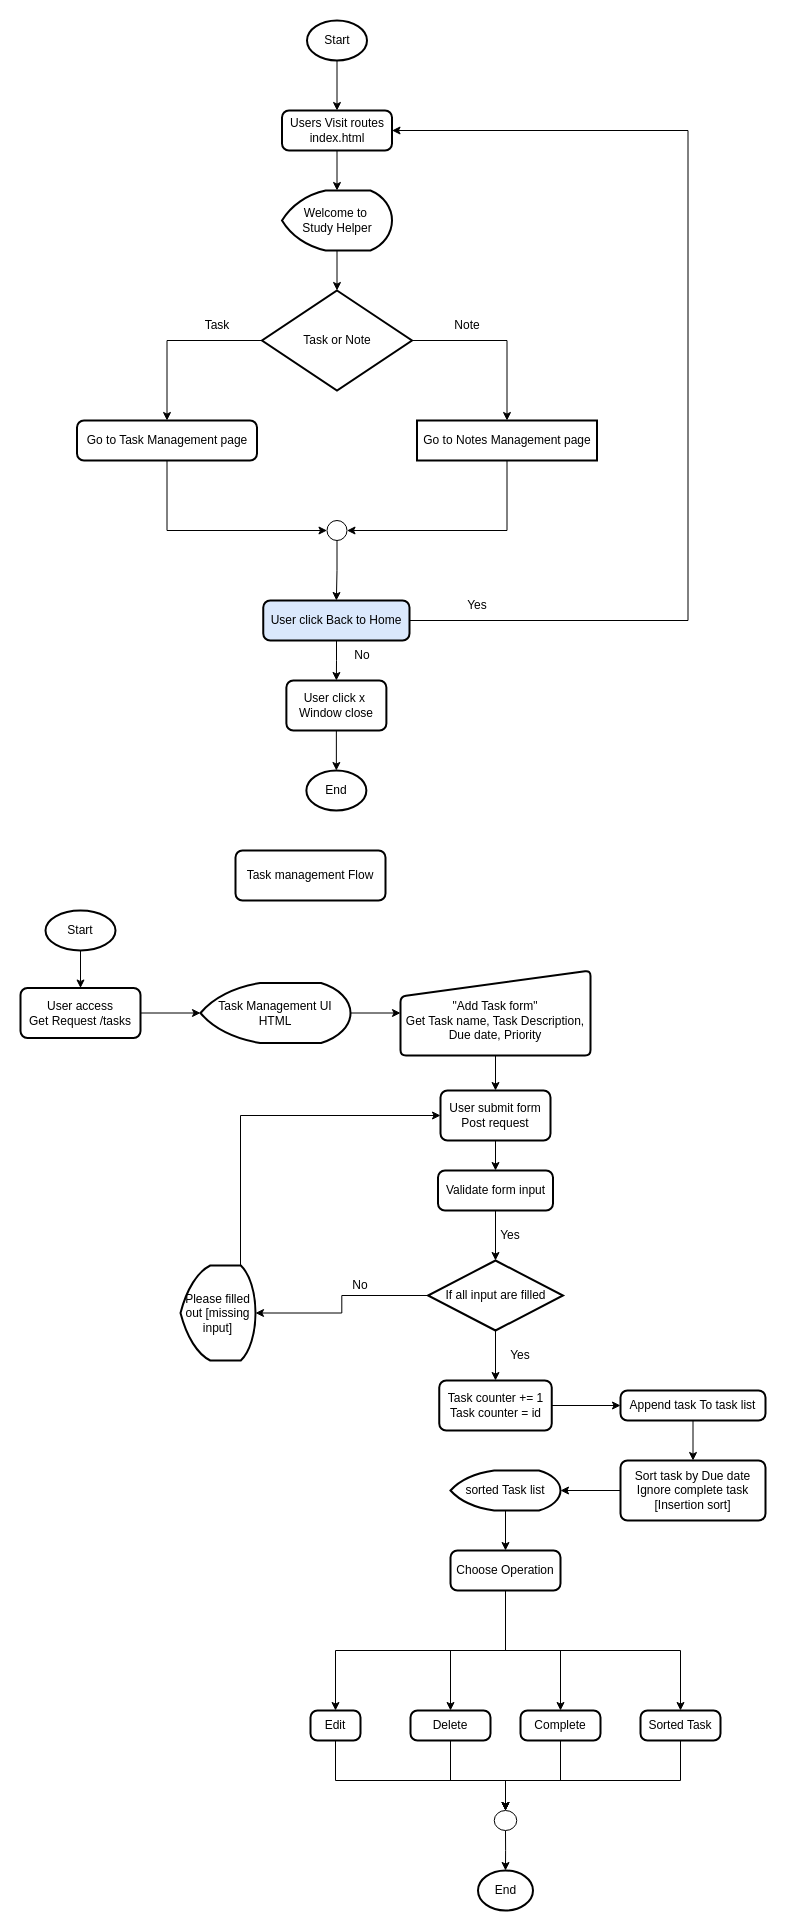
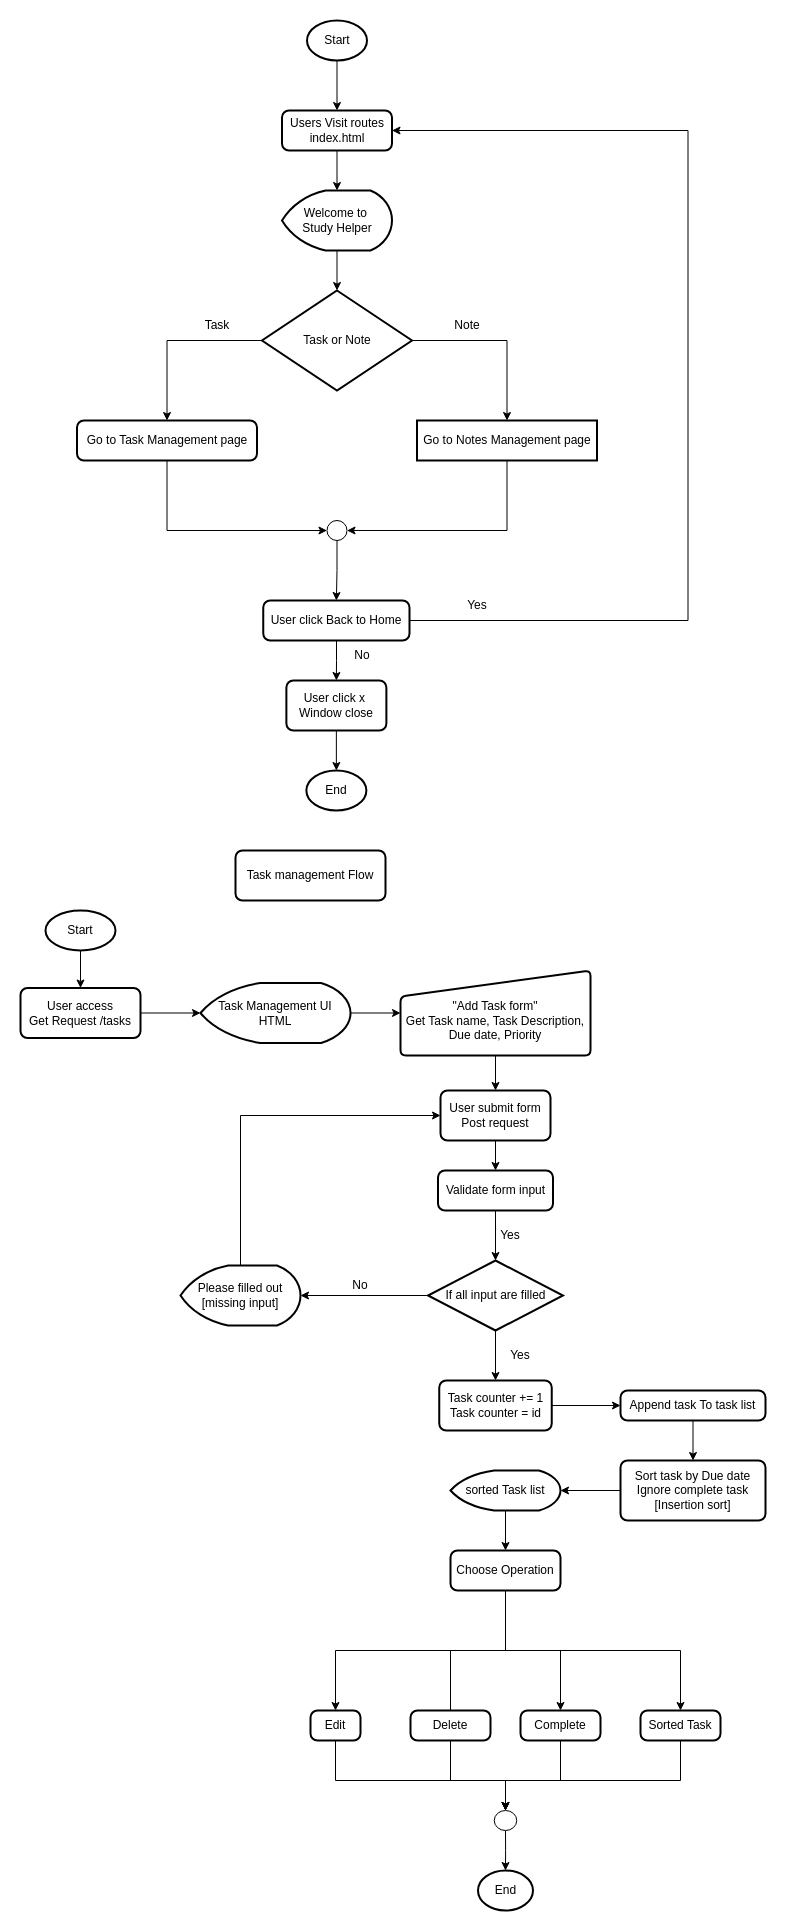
node "User click Back to Home": fillcolor #dae8fc -> #ffffff
node "Please filled out [missing input]": size 75x95 -> 120x60
edge "Choose Operation" -> "Delete": arrowhead classic -> none
